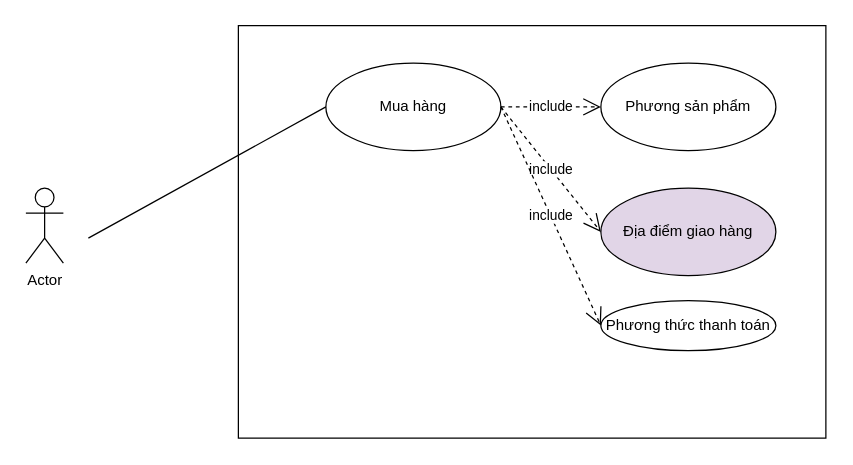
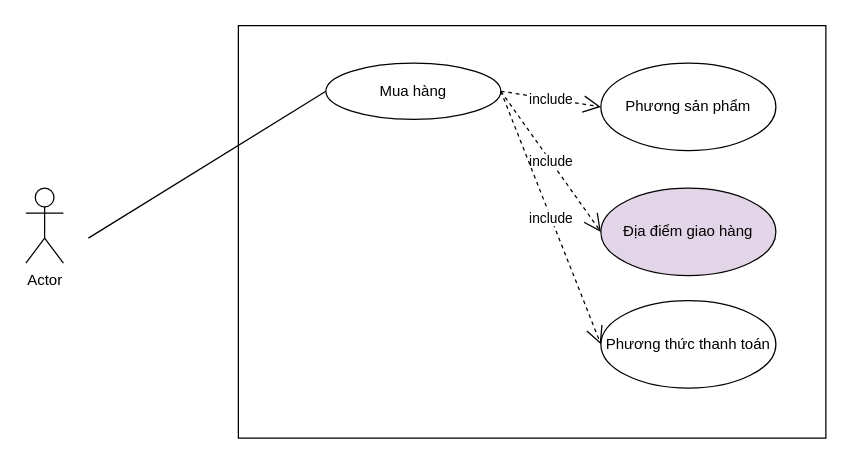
node "Mua hàng": size 175x88 -> 175x56
node "Phương thức thanh toán": size 175x50 -> 175x88
